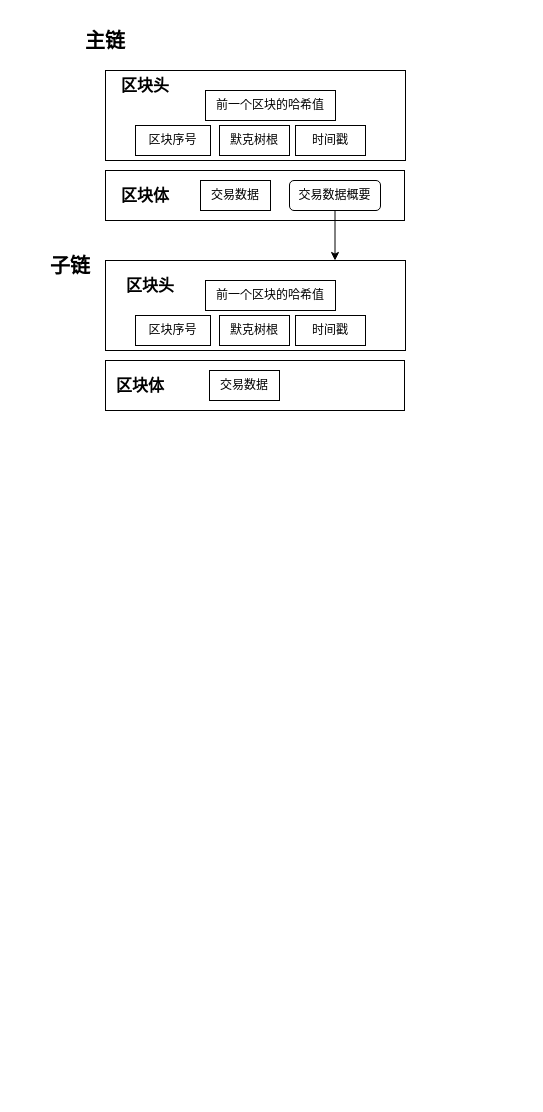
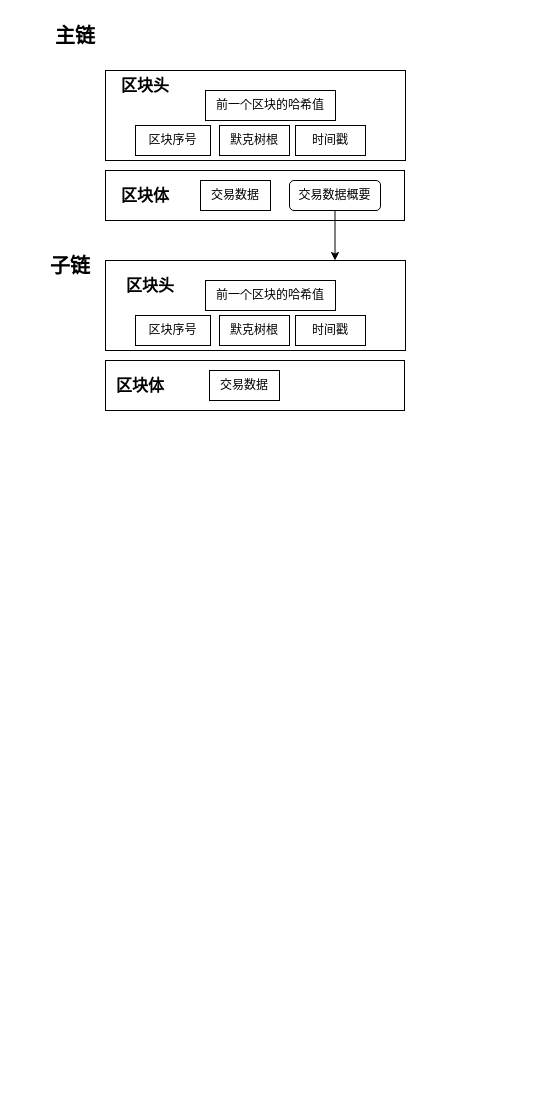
node "主链": moved (106, 41) -> (76, 36)
